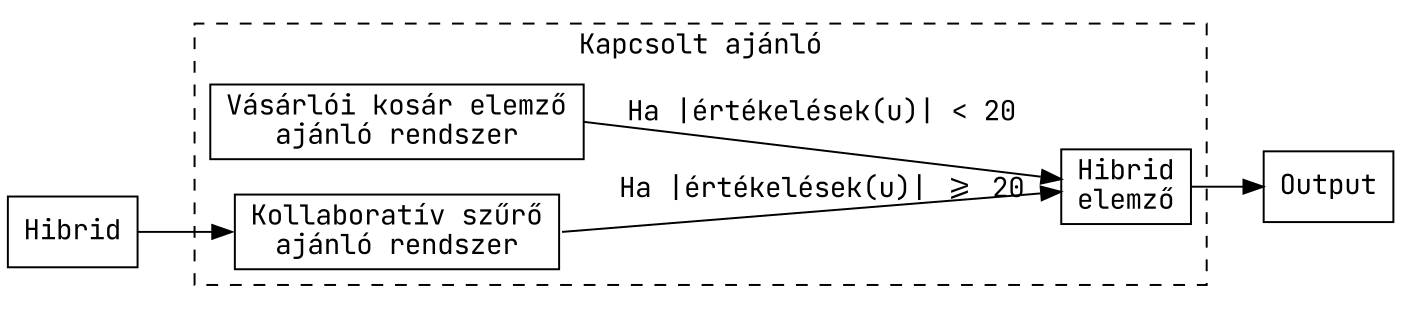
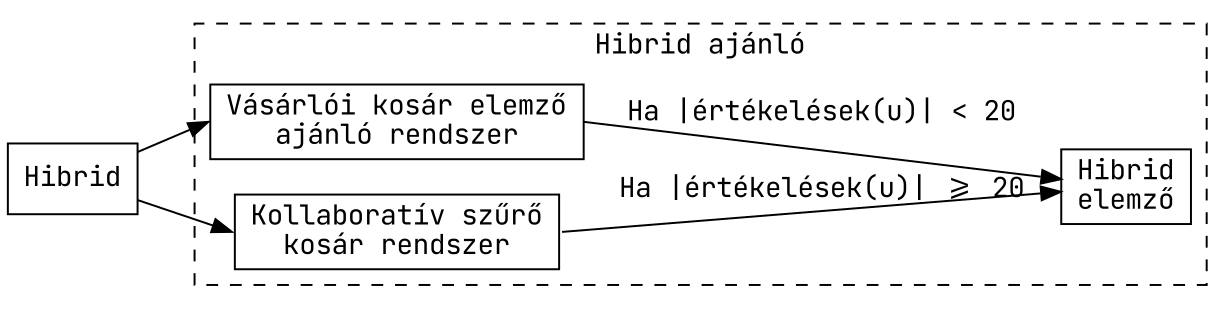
cluster "Kapcsolt ajánló": label "Kapcsolt ajánló" -> "Hibrid ajánló"
edge "Hibrid" -> "Vásárlói kosár elemző ajánló rendszer": added
node "Output": removed
node "Kollaboratív szűrő ajánló rendszer": label "Kollaboratív szűrő ajánló rendszer" -> "Kollaboratív szűrő kosár rendszer"
